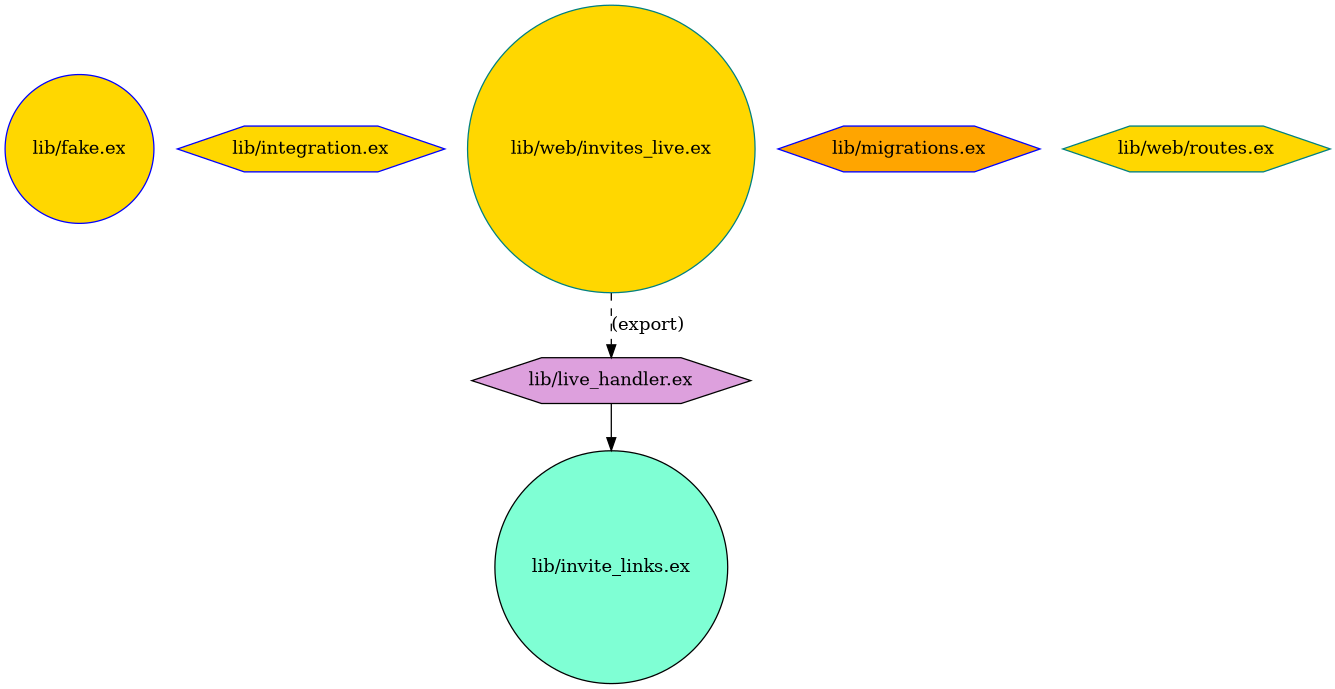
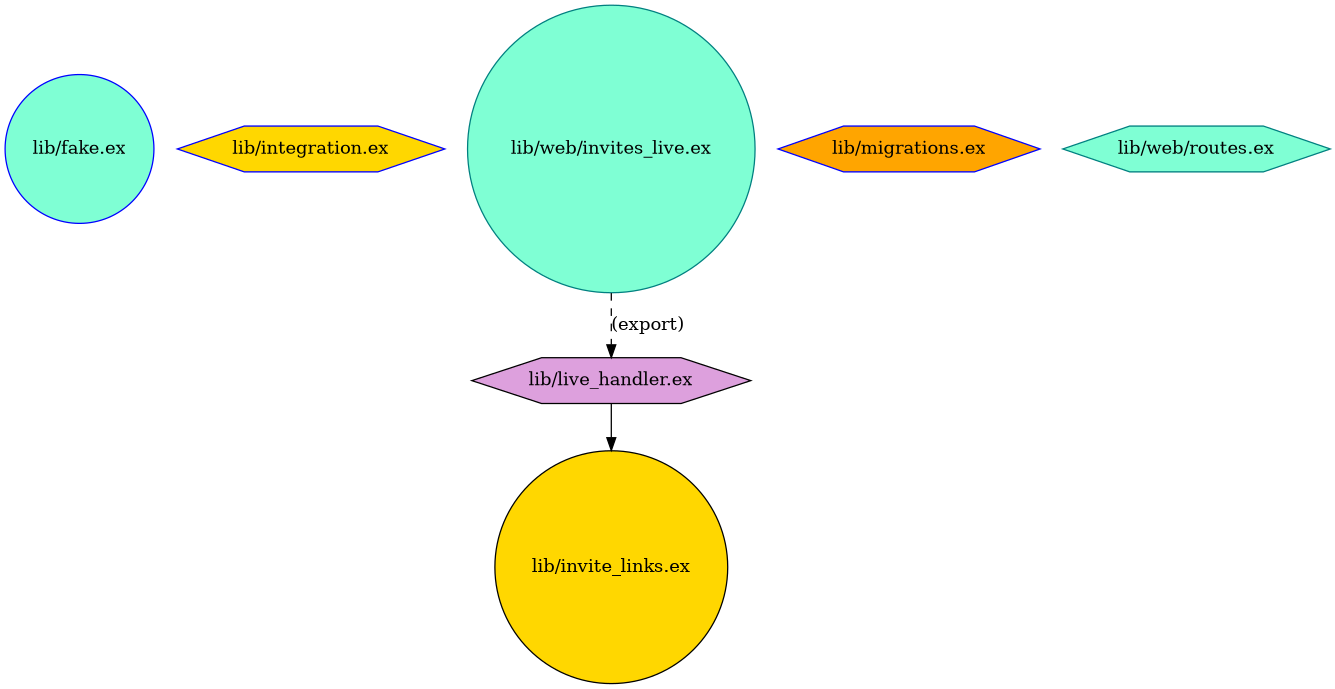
node "lib/fake.ex": fillcolor gold -> aquamarine
node "lib/web/invites_live.ex": fillcolor gold -> aquamarine
node "lib/web/routes.ex": fillcolor gold -> aquamarine
node "lib/invite_links.ex": fillcolor aquamarine -> gold
